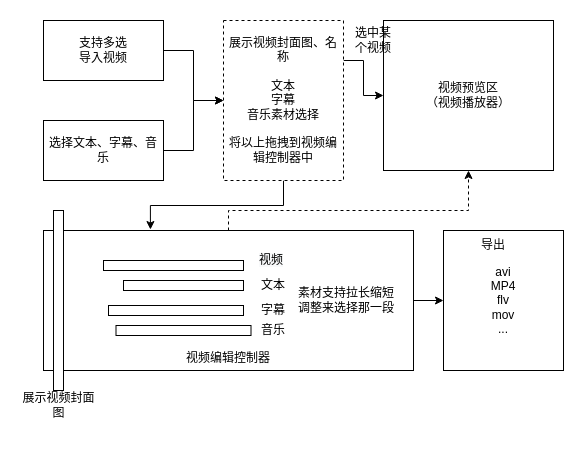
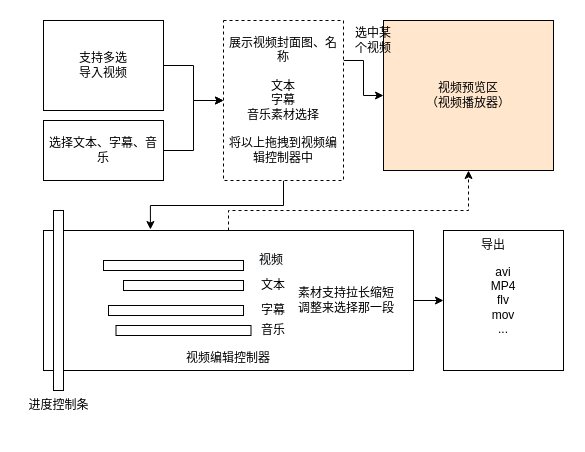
node "支持多选 导入视频": size 120x60 -> 120x90
node "视频预览区 （视频播放器）": fillcolor #ffffff -> #ffe6cc
node "展示视频封面图": label "展示视频封面图" -> "进度控制条"
